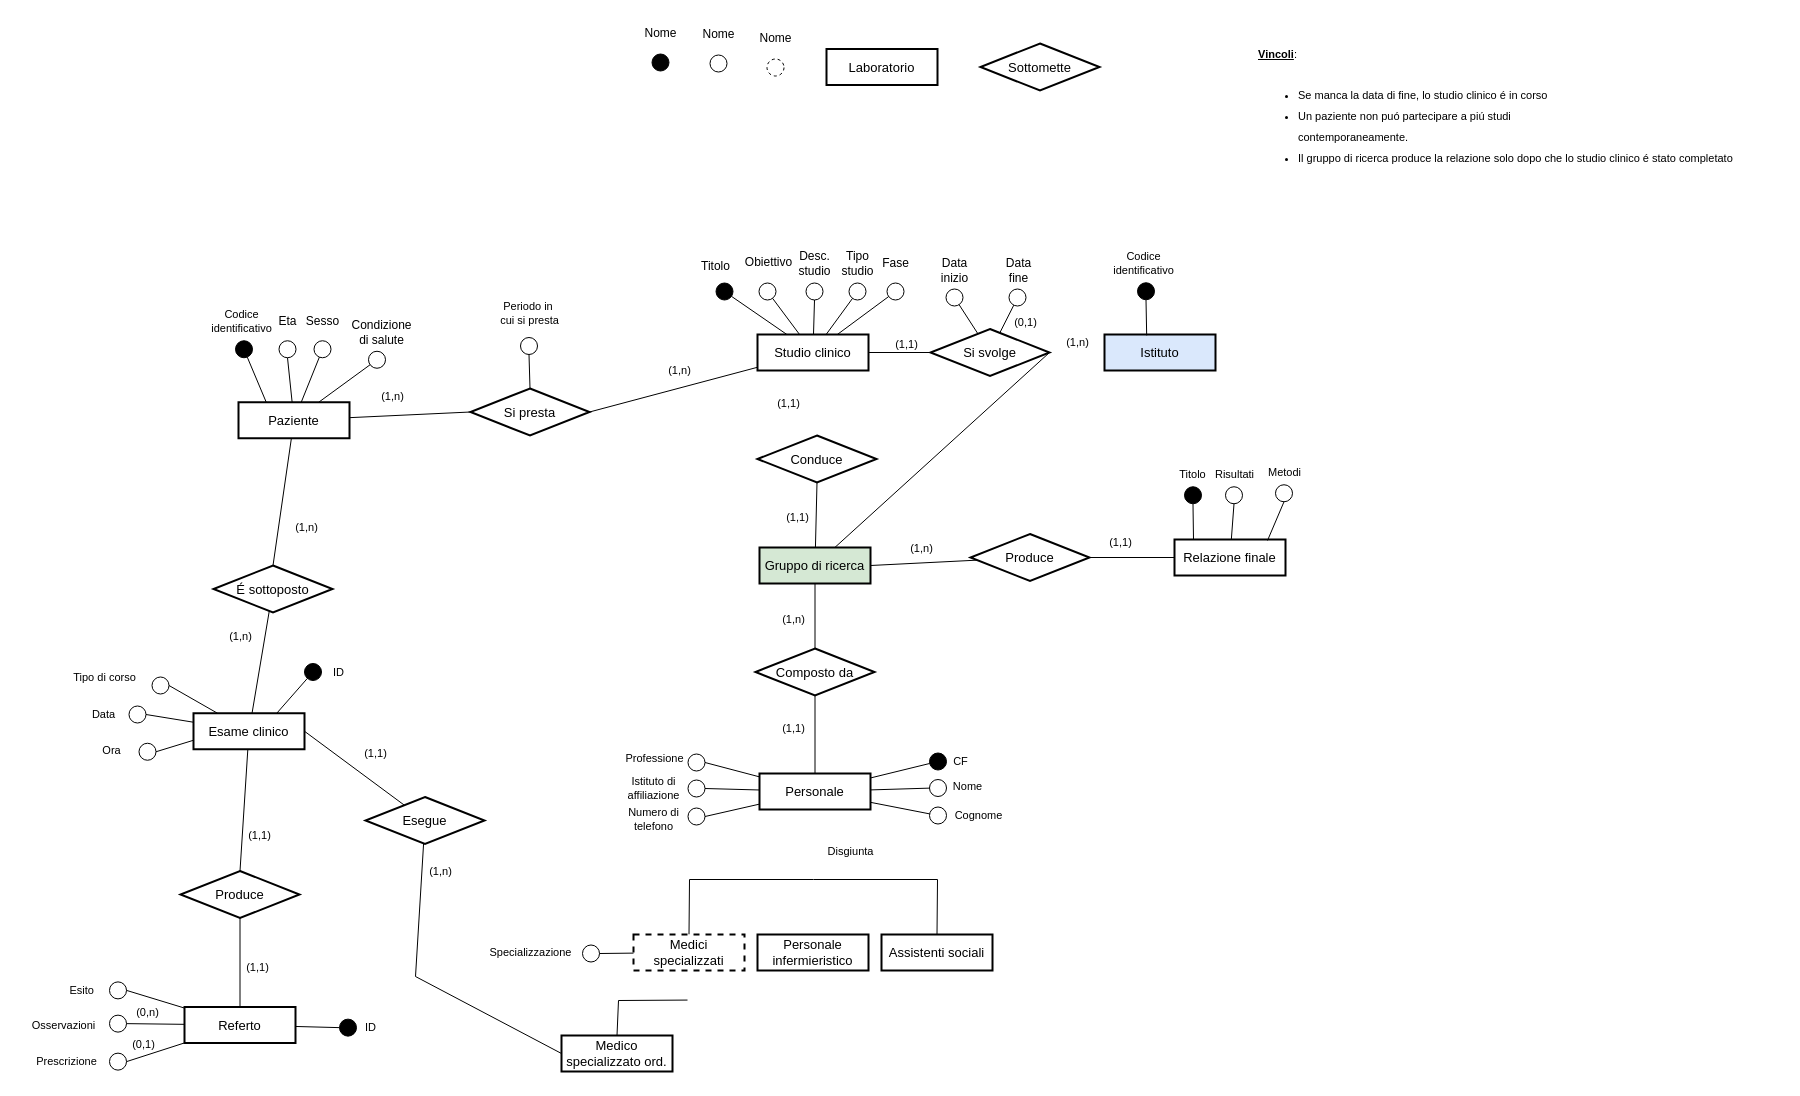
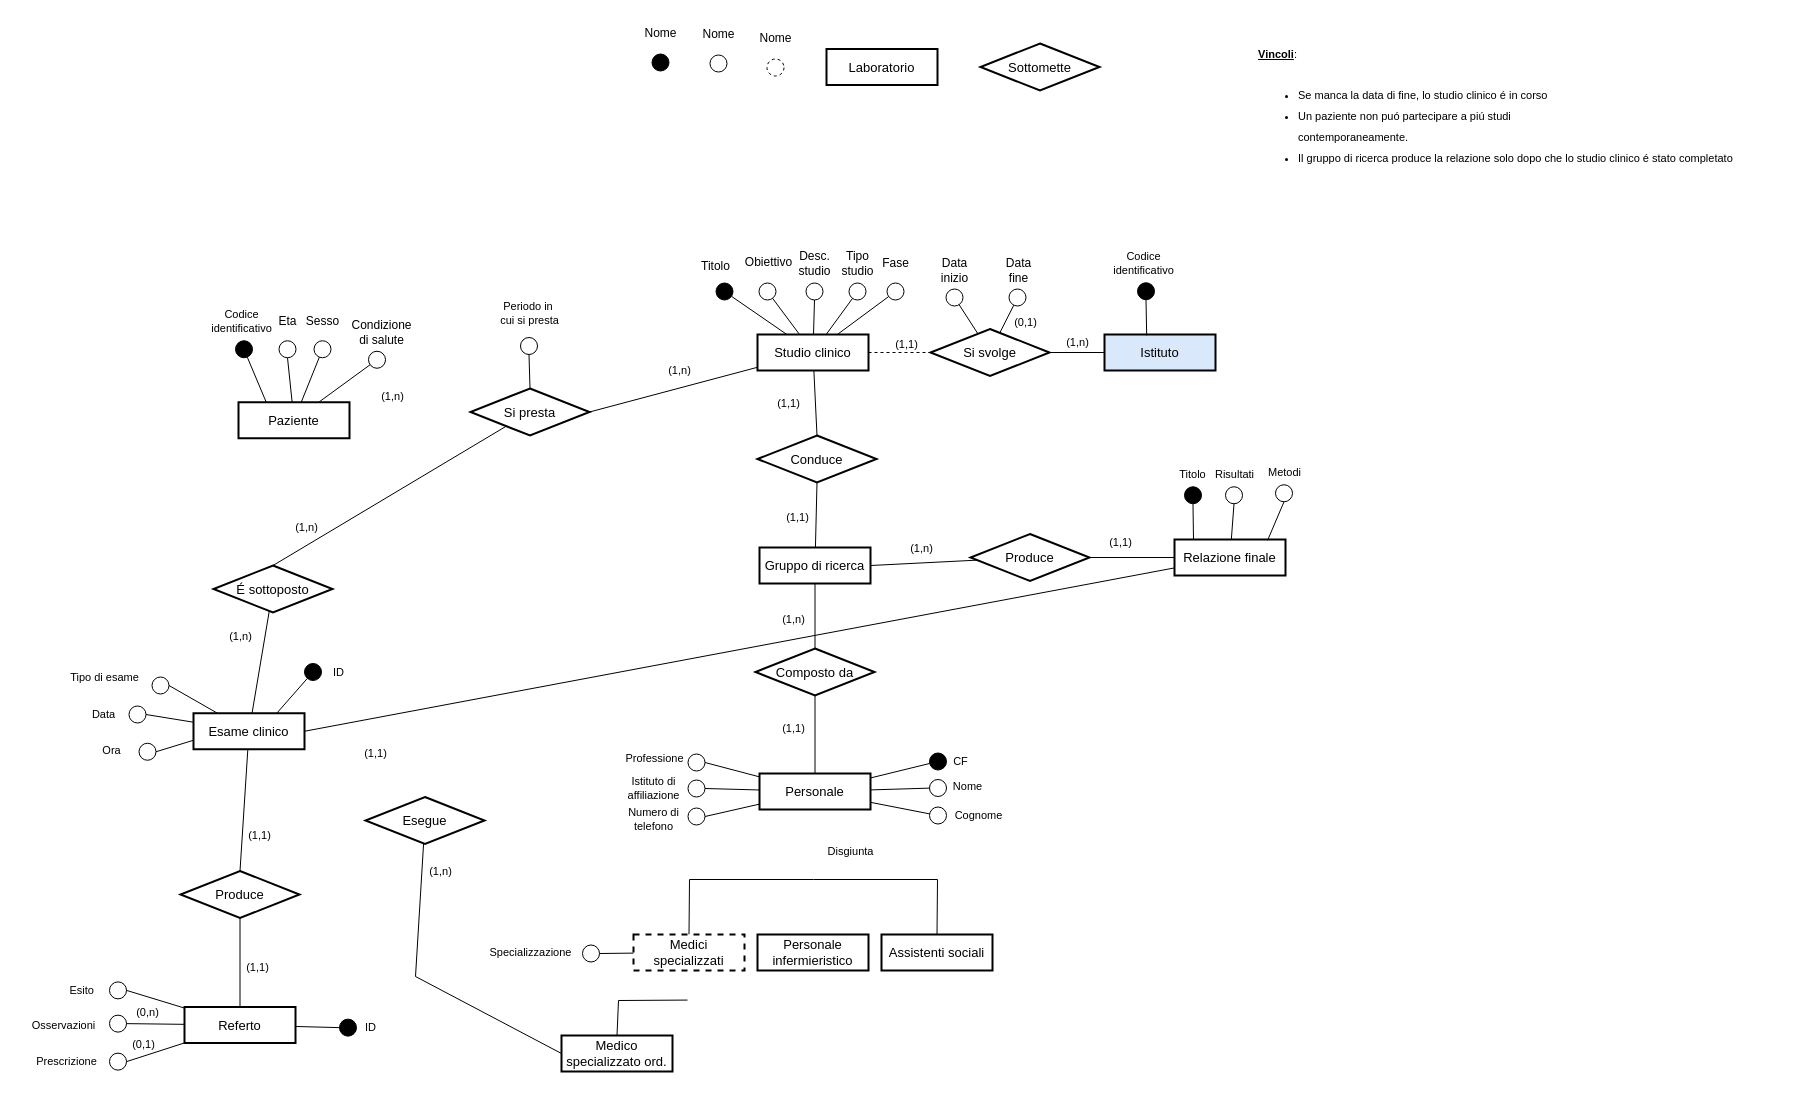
edge "Studio clinico" -- "Si svolge": style solid -> dashed
edge "Studio clinico" -- "Conduce": added
edge "Si presta" -- "Paziente": removed
edge "Si svolge" -- "Gruppo di ricerca": now "Si svolge" -- "Istituto"
edge "Paziente" -- "É sottoposto": now "Si presta" -- "É sottoposto"
node "Gruppo di ricerca": fillcolor #d5e8d4 -> #ffffff
node "Tipo di corso": label "Tipo di corso" -> "Tipo di esame"
edge "Esame clinico" -- "Esegue": now "Esame clinico" -- "Relazione finale"
